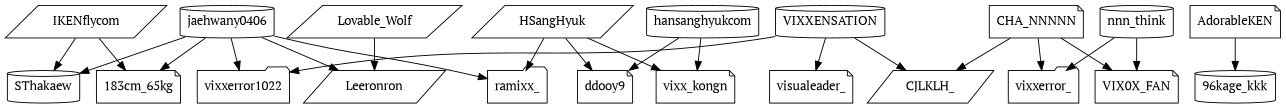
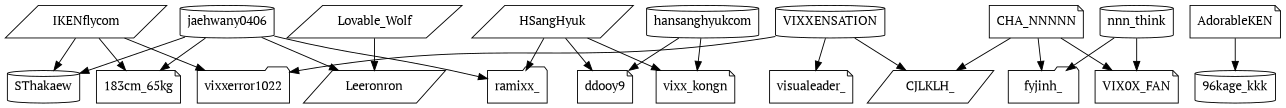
edge "jaehwany0406" -> "vixxerror1022": now "IKENflycom" -> "vixxerror1022"
node "vixxerror_": label "vixxerror_" -> "fyjinh_"
